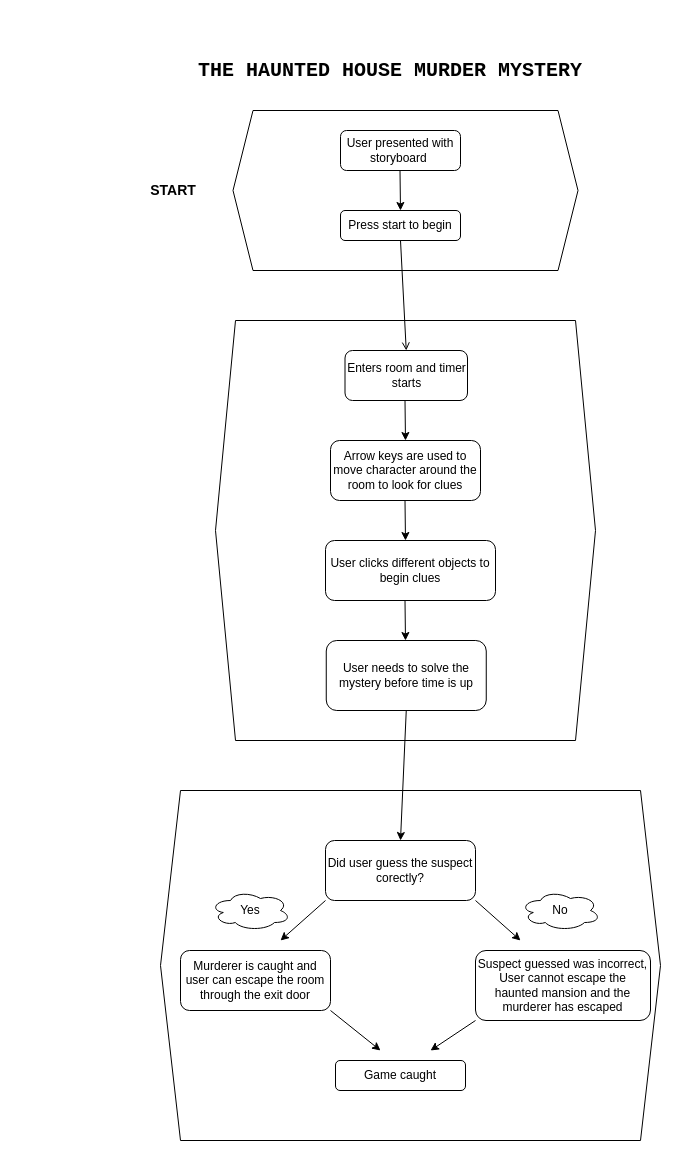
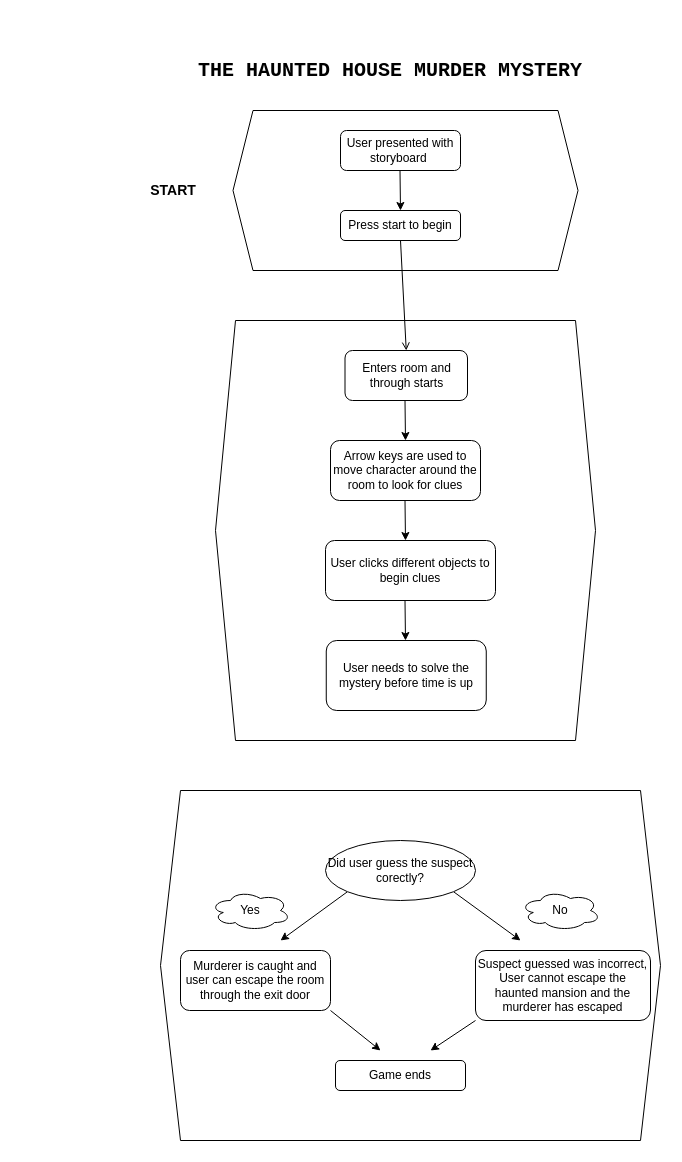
node "Enters room and timer starts": label "Enters room and timer starts" -> "Enters room and through starts"
edge "User needs to solve the mystery before time is up" -> "Did user guess the suspect corectly?": removed
node "Did user guess the suspect corectly?": shape rounded rectangle -> ellipse
node "Game caught": label "Game caught" -> "Game ends"
